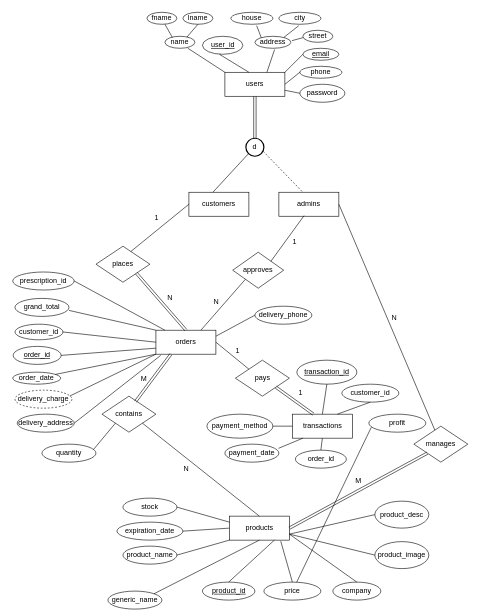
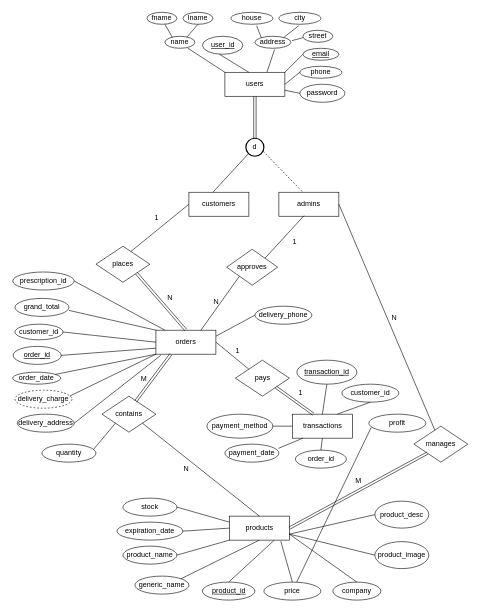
node "approves": moved (258, 270) -> (252, 267)
node "generic_name": moved (135, 600) -> (162, 585)
